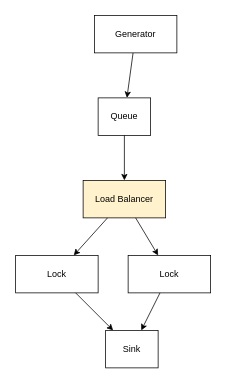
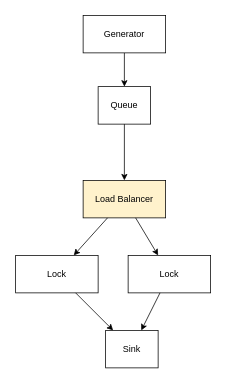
node "Generator": moved (135, 34) -> (124, 34)
node "Queue": moved (124, 117) -> (124, 105)
